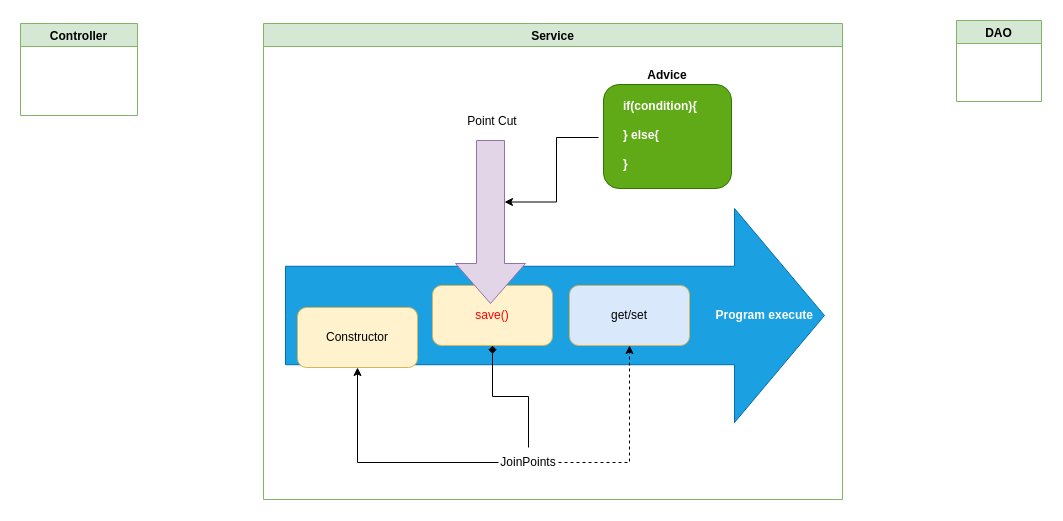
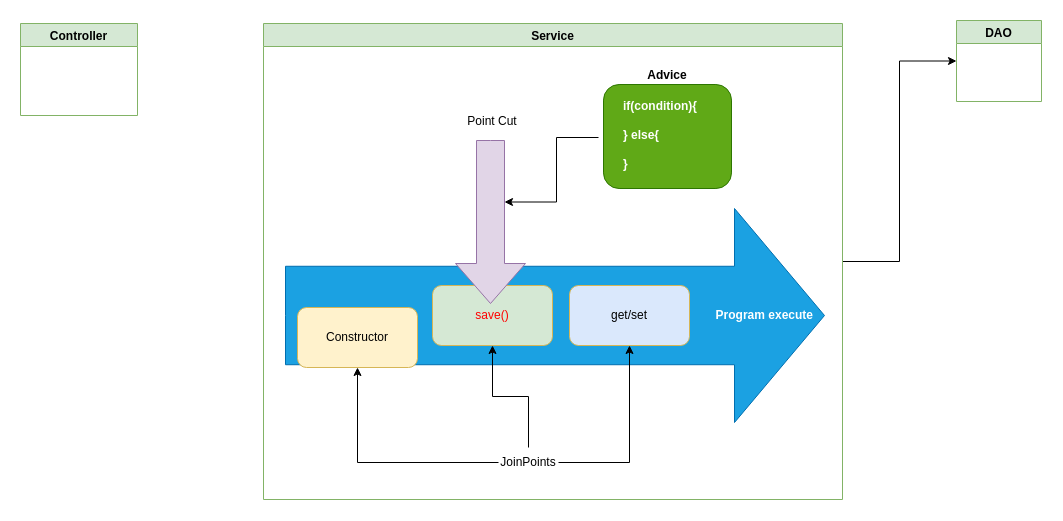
edge "Service" -> "DAO": added
node "save()": fillcolor #fff2cc -> #d5e8d4
edge "JoinPoints" -> "save()": arrowhead diamond -> classic
edge "JoinPoints" -> "get/set": style dashed -> solid
